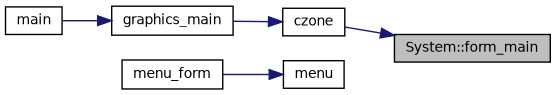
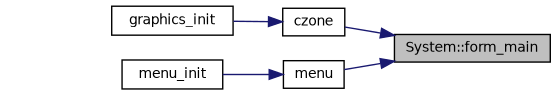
node "main": removed
node "graphics_main": label "graphics_main" -> "graphics_init"
edge "menu" -> "System::form_main": added
node "menu_form": label "menu_form" -> "menu_init"
